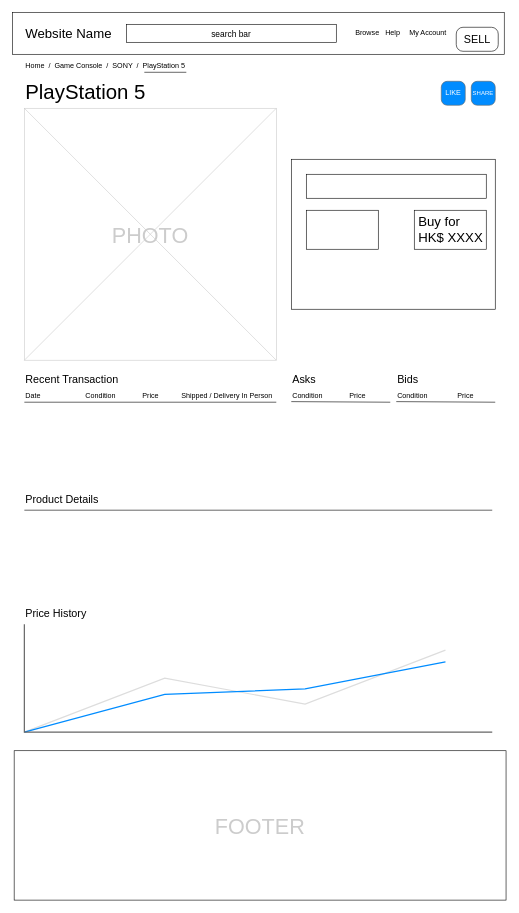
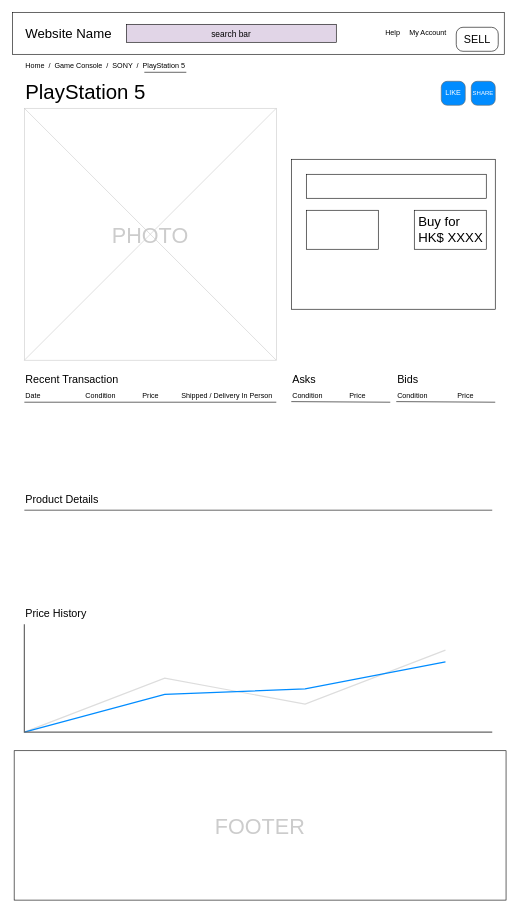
node "search bar": fillcolor #ffffff -> #e1d5e7
node "Browse": removed
